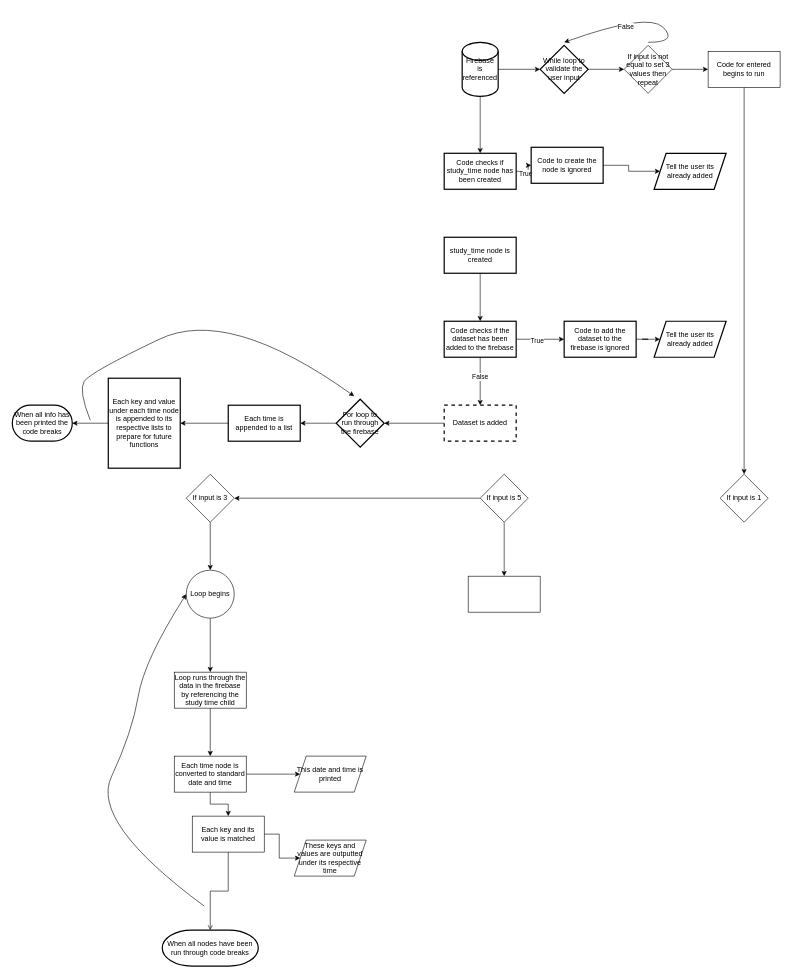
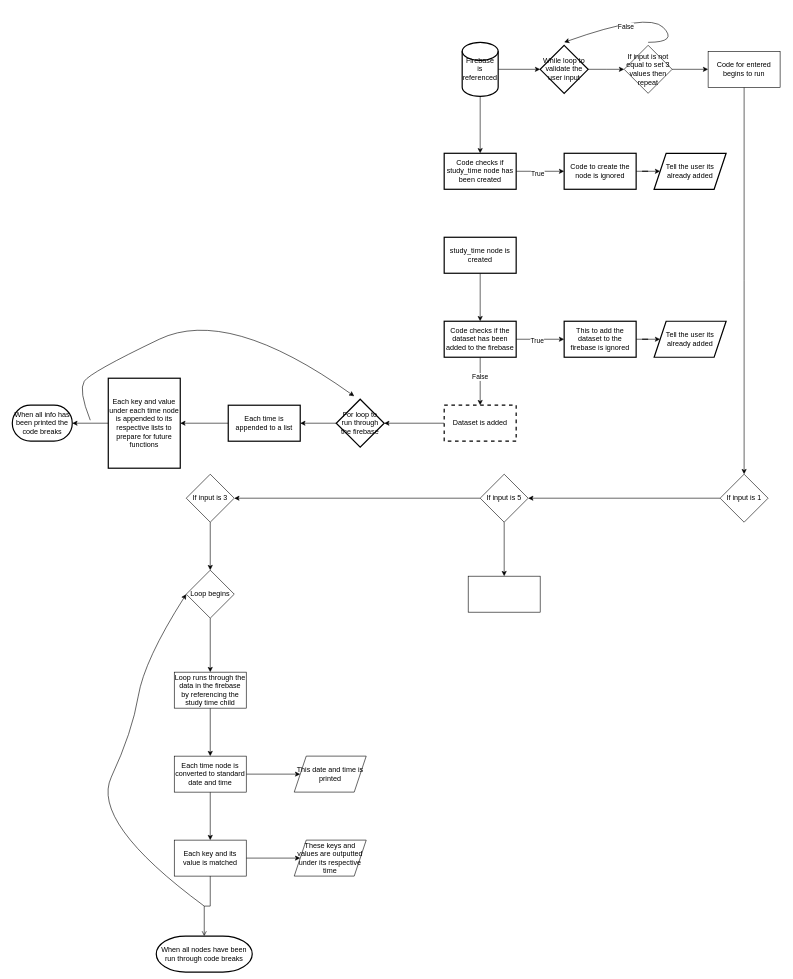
node "Code to create the node is ignored": moved (567, 165) -> (600, 171)
node "Code to add the dataset to the firebase is ignored": label "Code to add the dataset to the firebase is ignored" -> "This to add the dataset to the firebase is ignored"
edge "If input is 1" -> "If input is 5": added
node "Loop begins": shape ellipse -> diamond
node "Each key and its value is matched": moved (228, 834) -> (210, 858)
node "When all nodes have been run through code breaks": moved (210, 948) -> (204, 954)
